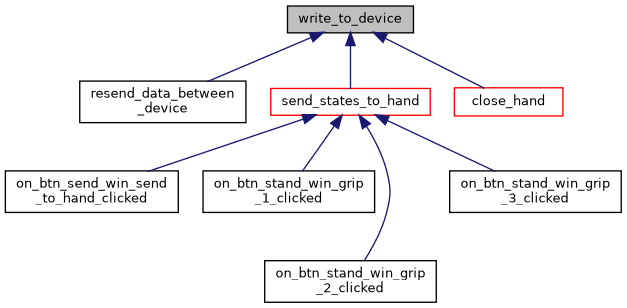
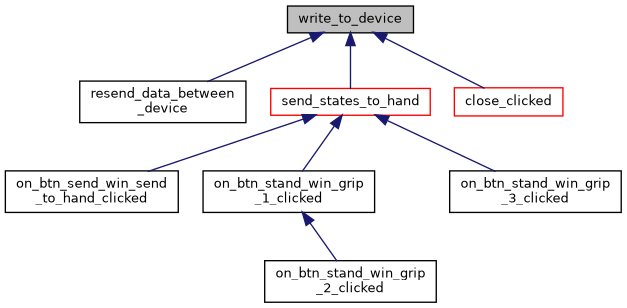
node "close_hand": label "close_hand" -> "close_clicked"
edge "on_btn_stand_win_grip _2_clicked" -> "send_states_to_hand": now "on_btn_stand_win_grip _2_clicked" -> "on_btn_stand_win_grip _1_clicked"
